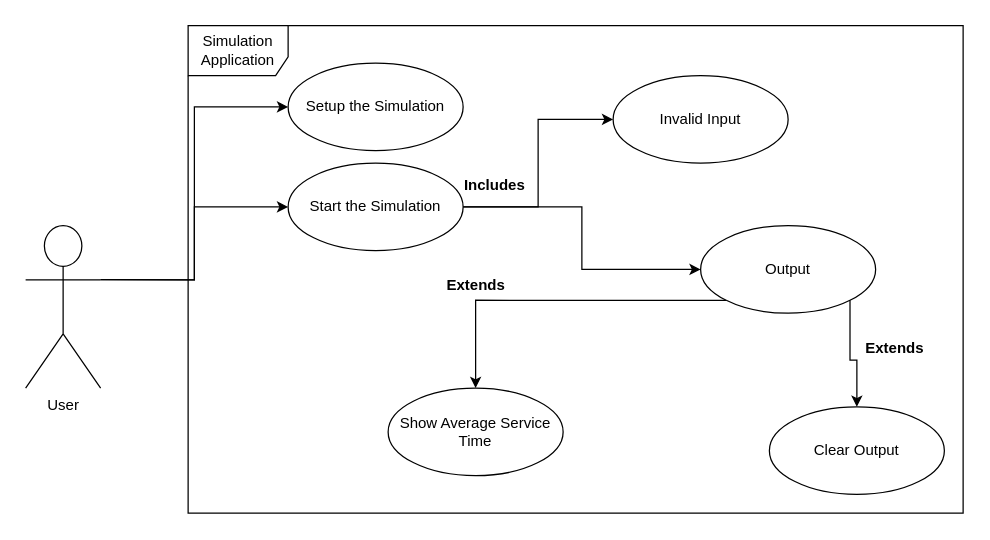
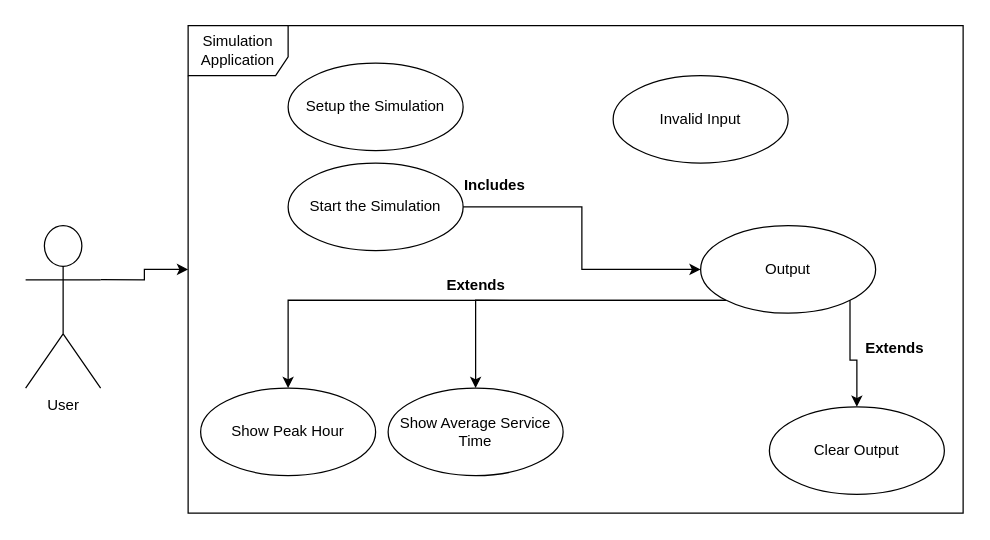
edge "User" -> "Setup the Simulation": now "User" -> "Simulation Application"
edge "Start the Simulation" -> "Invalid Input": removed
edge "User" -> "Start the Simulation": removed
edge "Output" -> "Show Peak Hour": added
node "Show Peak Hour": added
